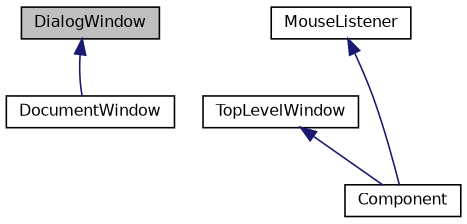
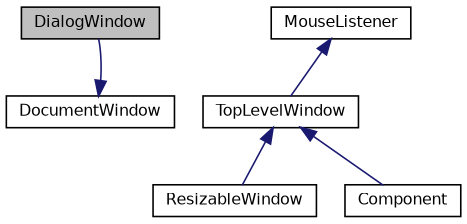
edge "DocumentWindow" -> "DialogWindow": reversed
edge "Component" -> "MouseListener": now "TopLevelWindow" -> "MouseListener"
node "ResizableWindow": added
